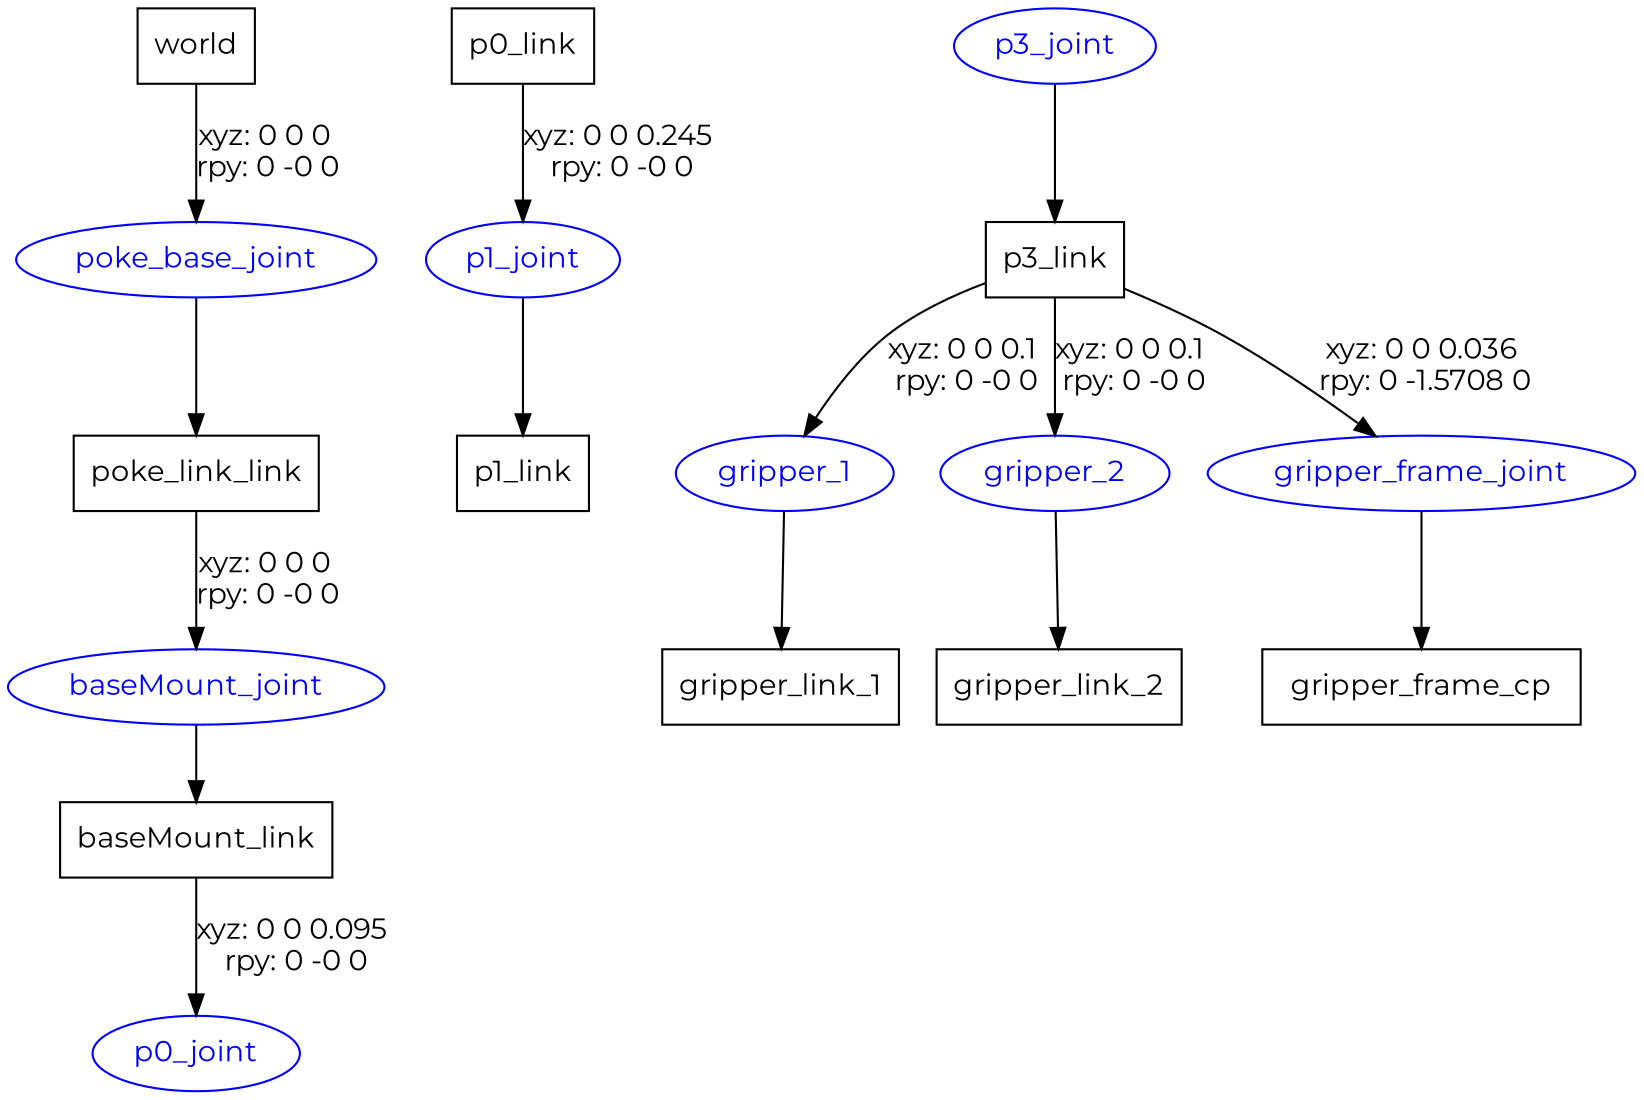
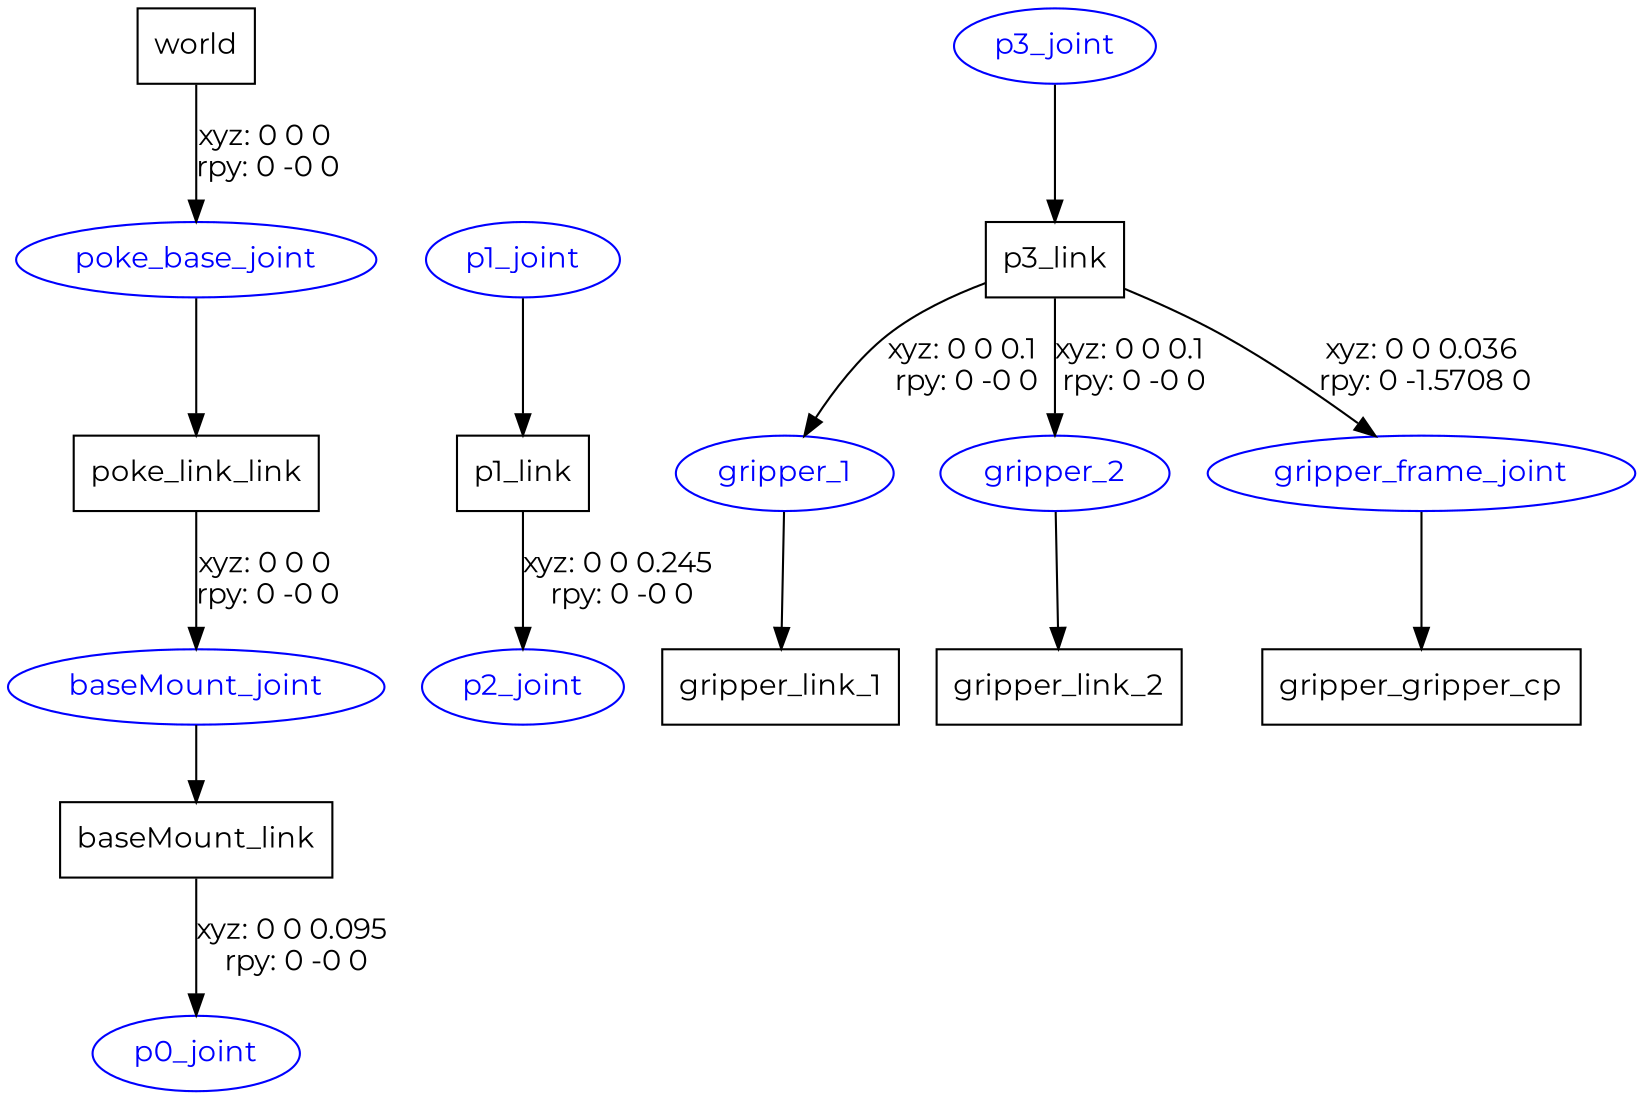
node "p0_link": removed
node "p2_joint": added
node "gripper_frame_cp": label "gripper_frame_cp" -> "gripper_gripper_cp"
